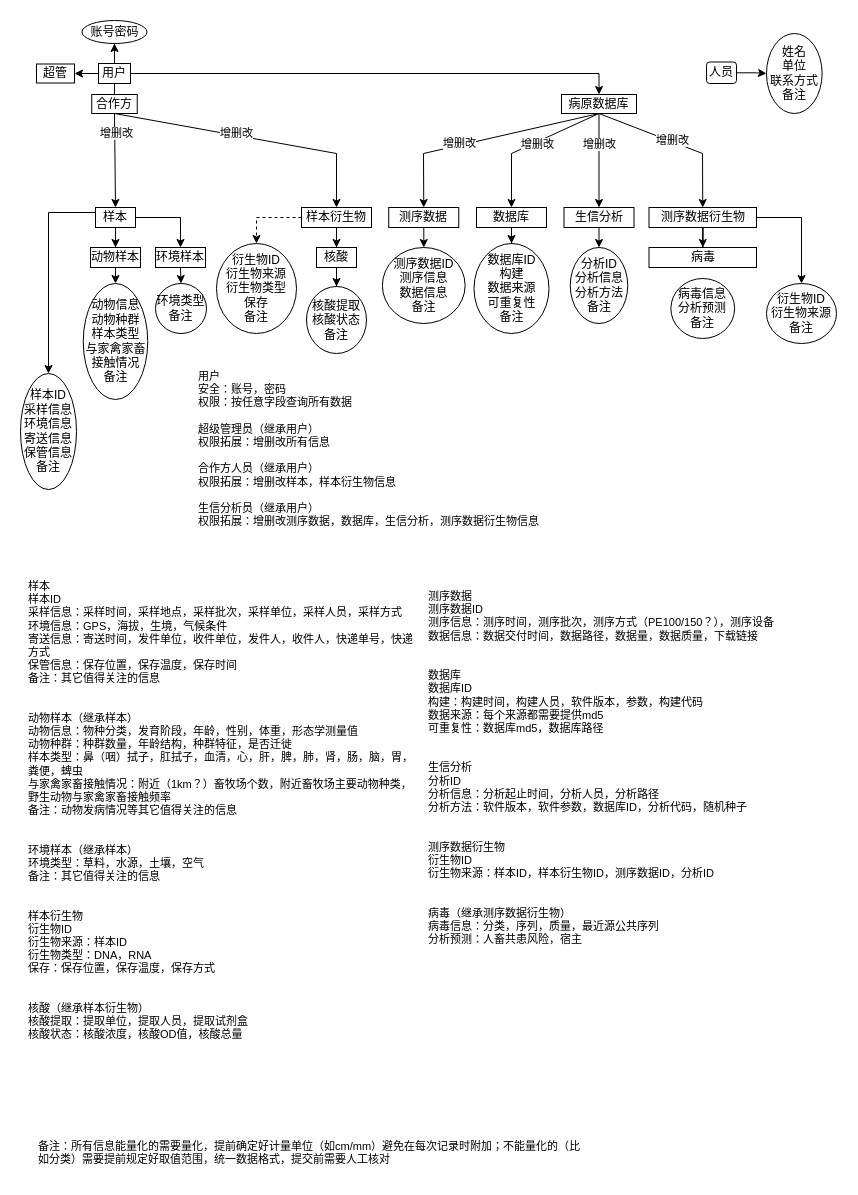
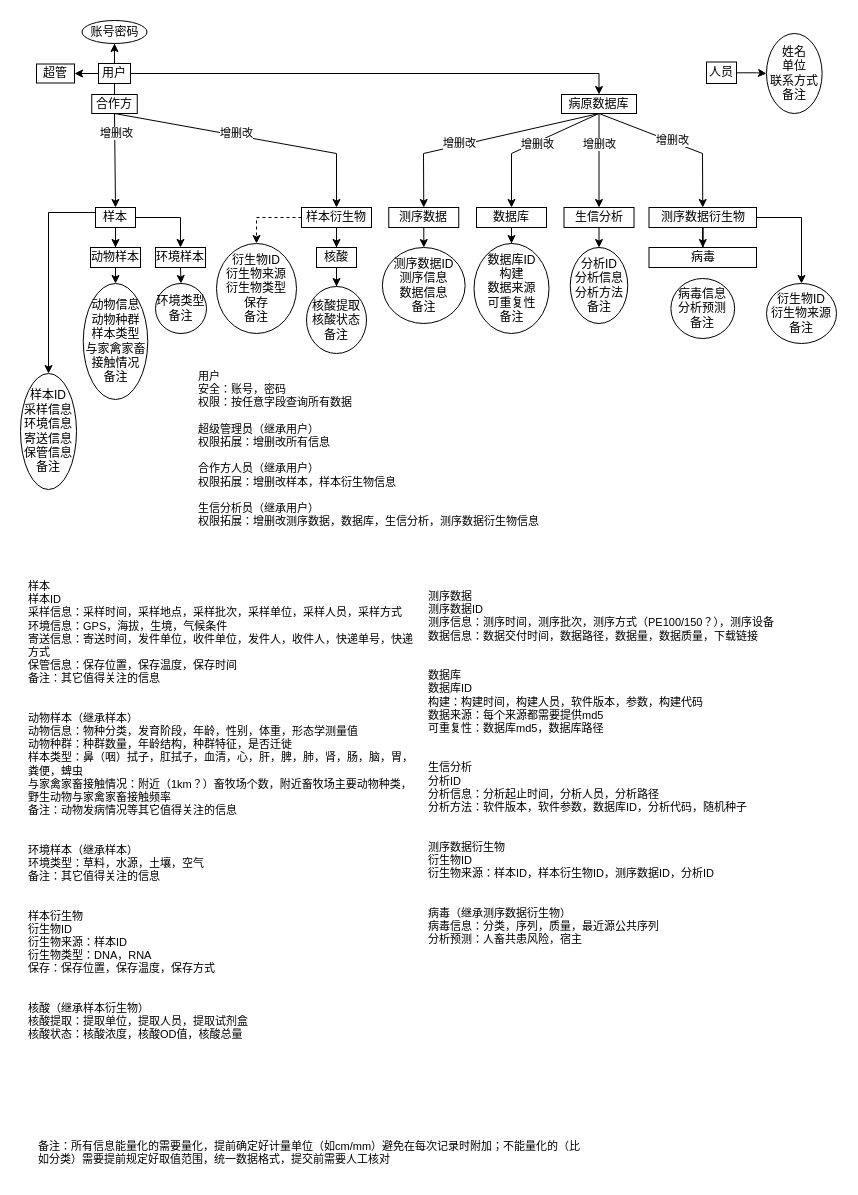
node "人员": shape rounded rectangle -> rectangle
